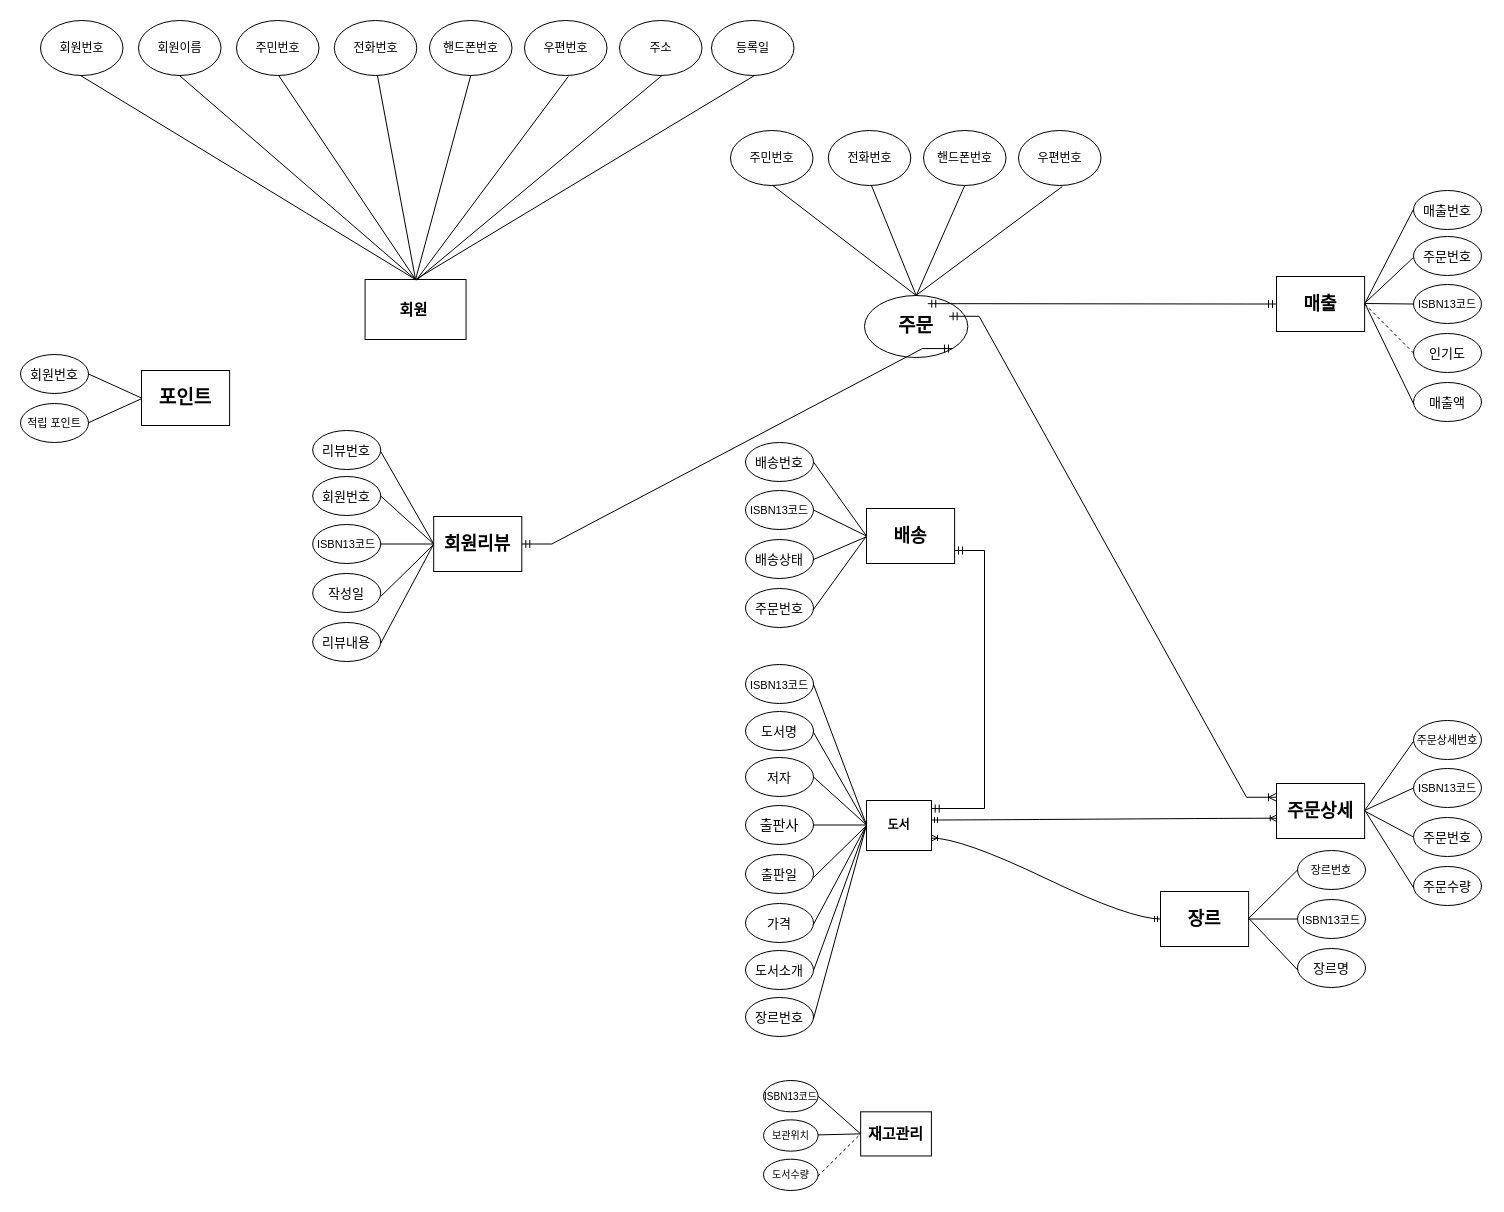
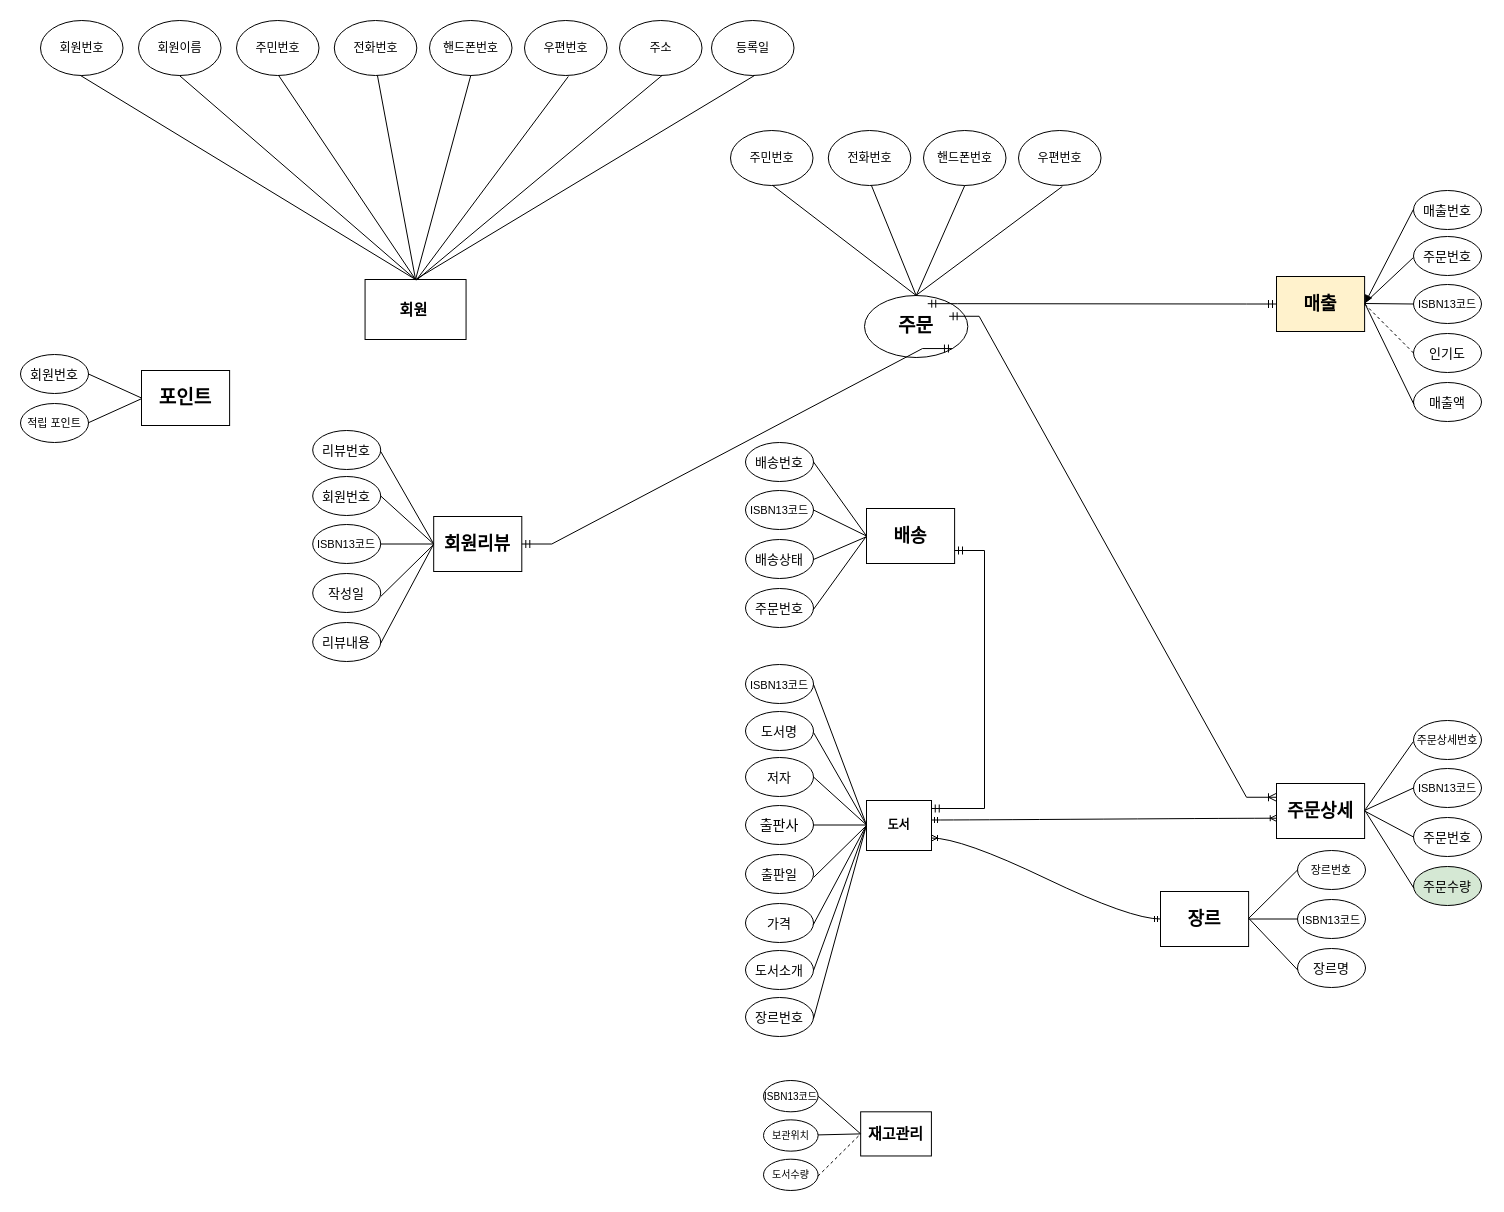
edge "매출번호" -- "매출": arrowhead none -> block
node "매출": fillcolor #ffffff -> #fff2cc
node "주문수량": fillcolor #ffffff -> #d5e8d4
